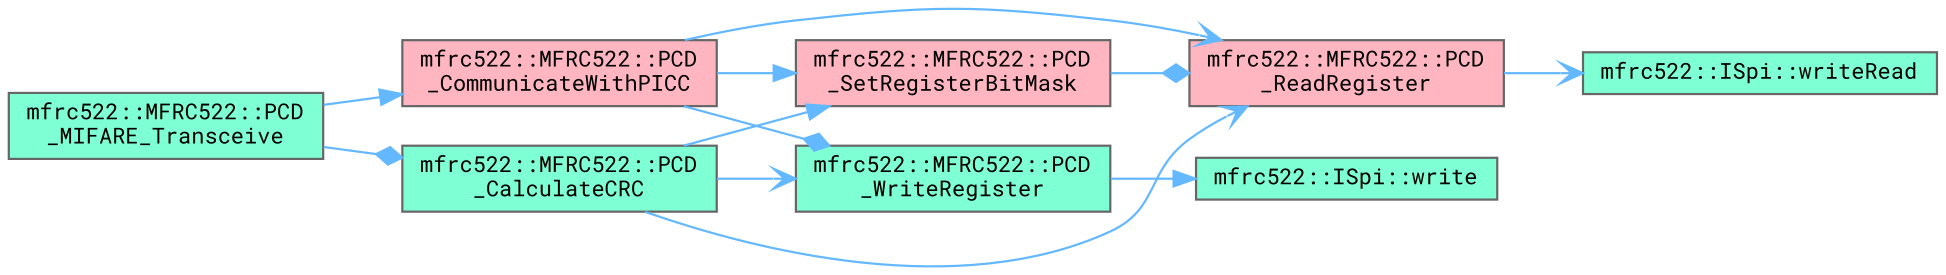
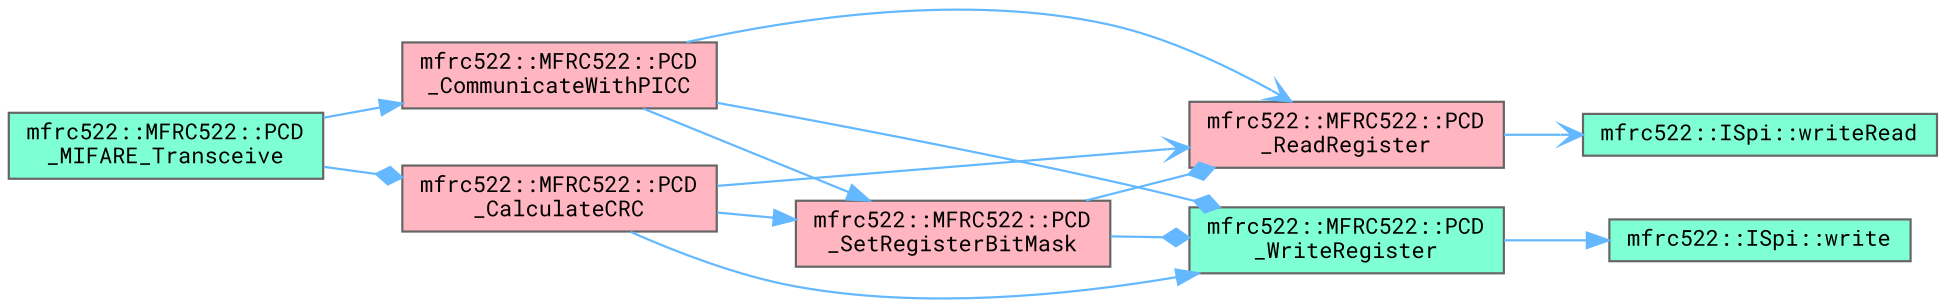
node "mfrc522::MFRC522::PCD _CalculateCRC": fillcolor aquamarine -> lightpink
edge "mfrc522::MFRC522::PCD _CalculateCRC" -> "mfrc522::MFRC522::PCD _WriteRegister": arrowhead vee -> normal
edge "mfrc522::MFRC522::PCD _SetRegisterBitMask" -> "mfrc522::MFRC522::PCD _WriteRegister": added
